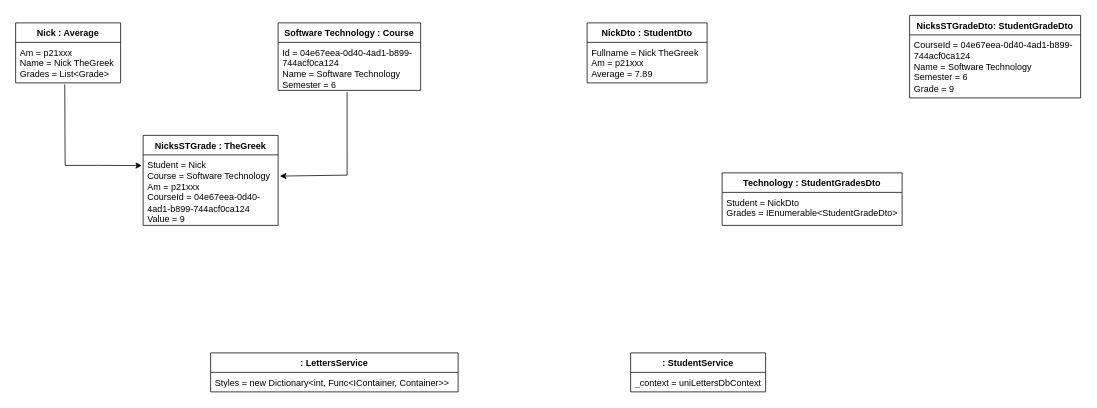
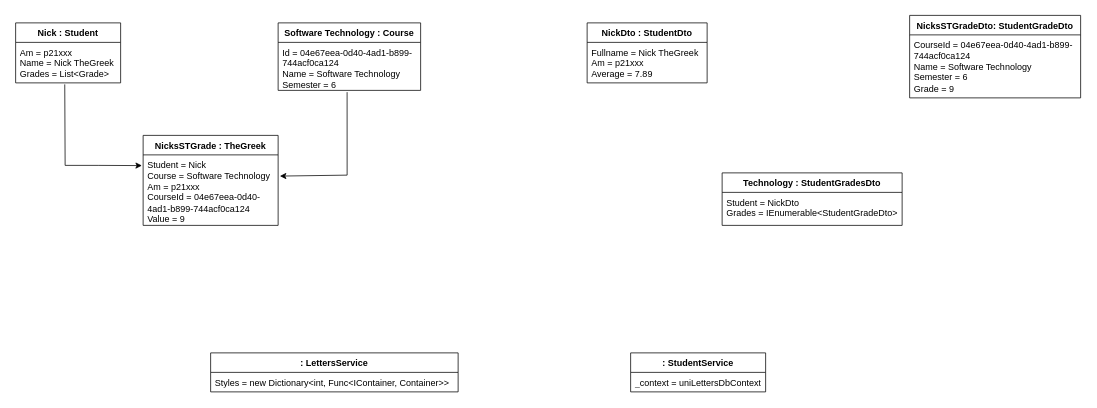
node "Nick : Average": label "Nick : Average" -> "Nick : Student"
